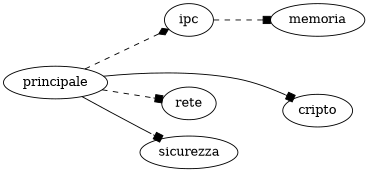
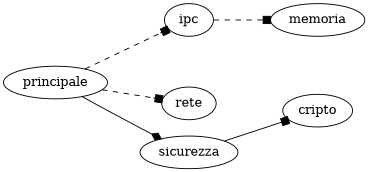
edge "principale" -> "ipc": arrowhead diamond -> box
edge "principale" -> "cripto": now "sicurezza" -> "cripto"
edge "principale" -> "sicurezza": arrowhead box -> diamond
